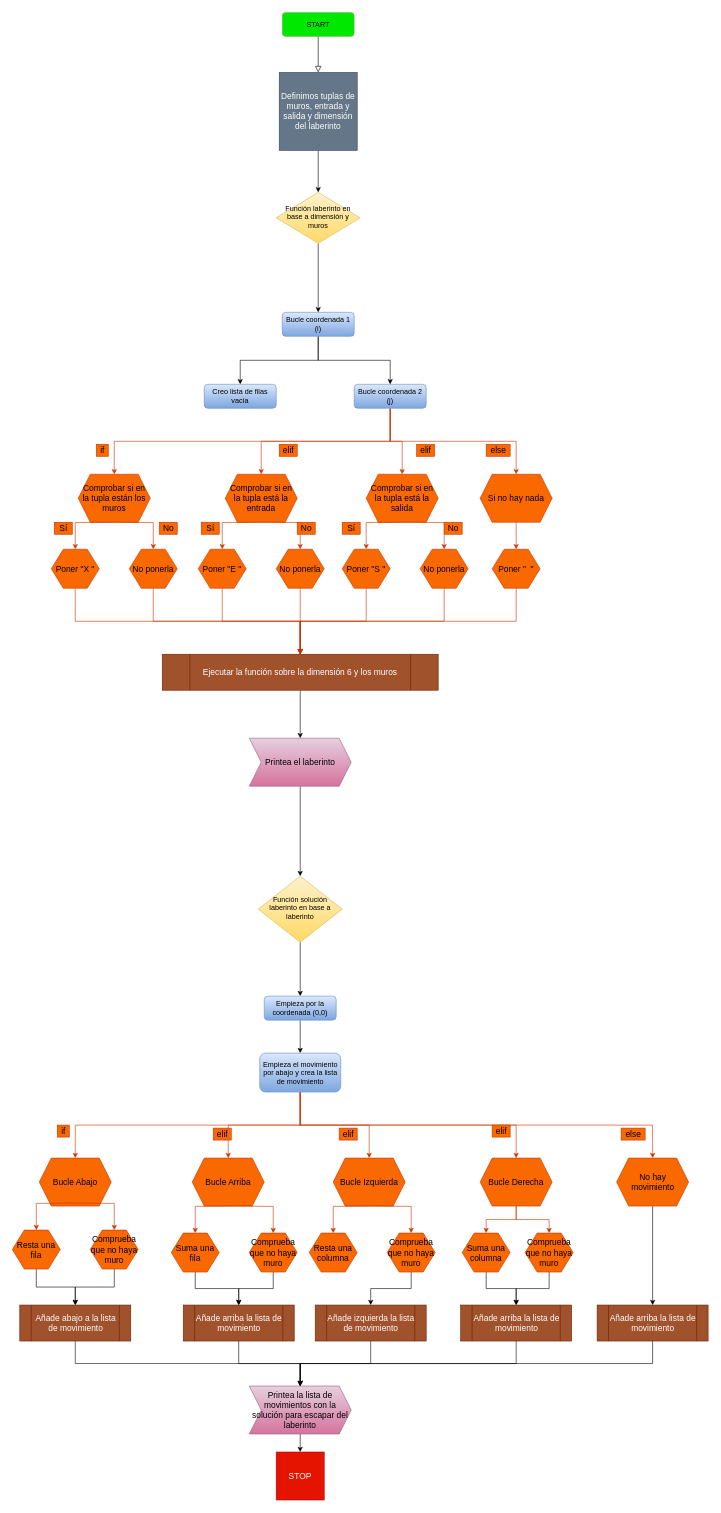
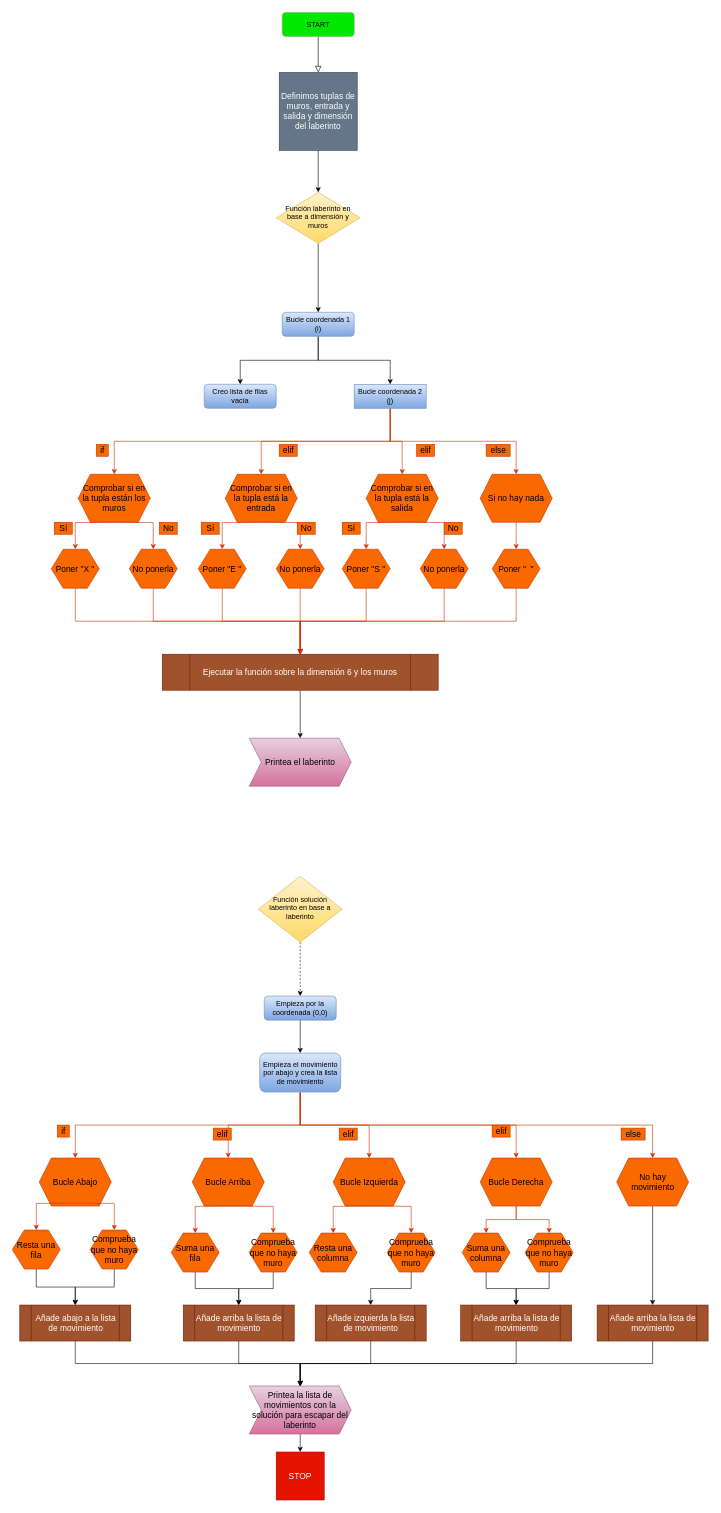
node "Bucle coordenada 2 (j)": shape rounded rectangle -> rectangle
edge "Printea el laberinto" -> "Función solución laberinto en base a laberinto": removed
edge "Función solución laberinto en base a laberinto" -> "Empieza por la coordenada (0,0)": style solid -> dashed
